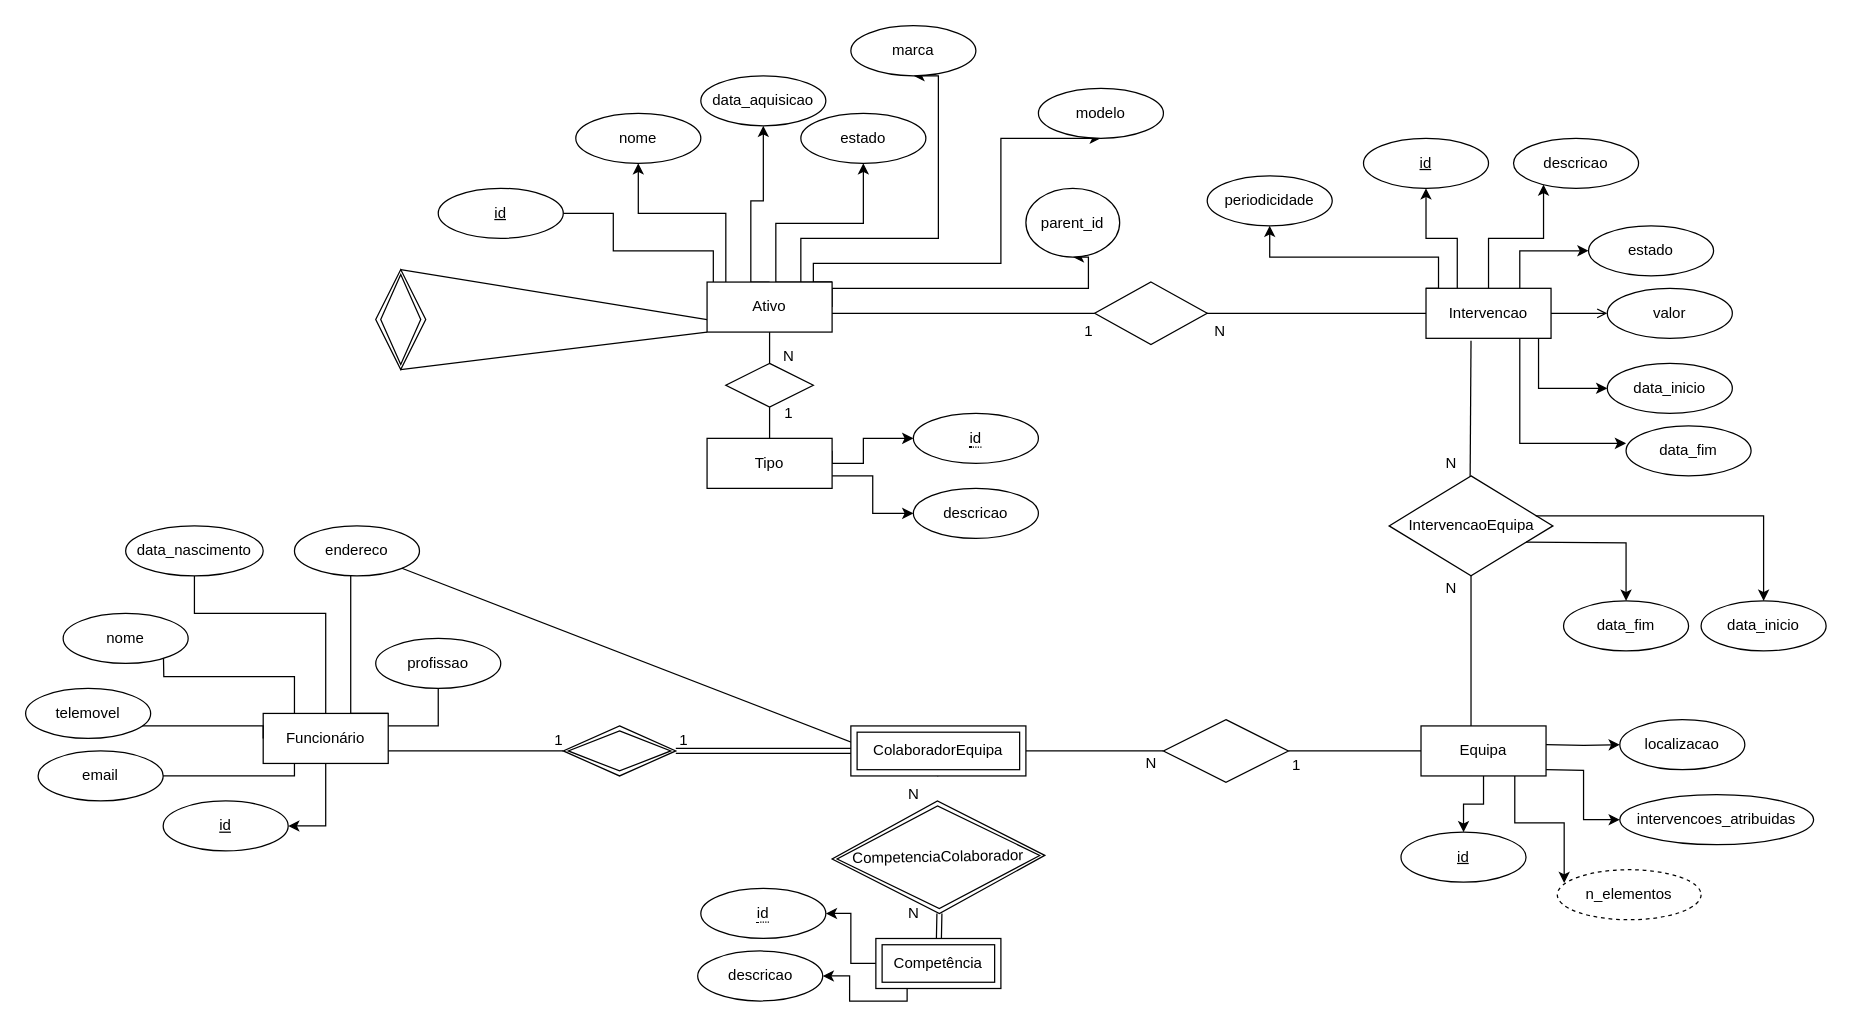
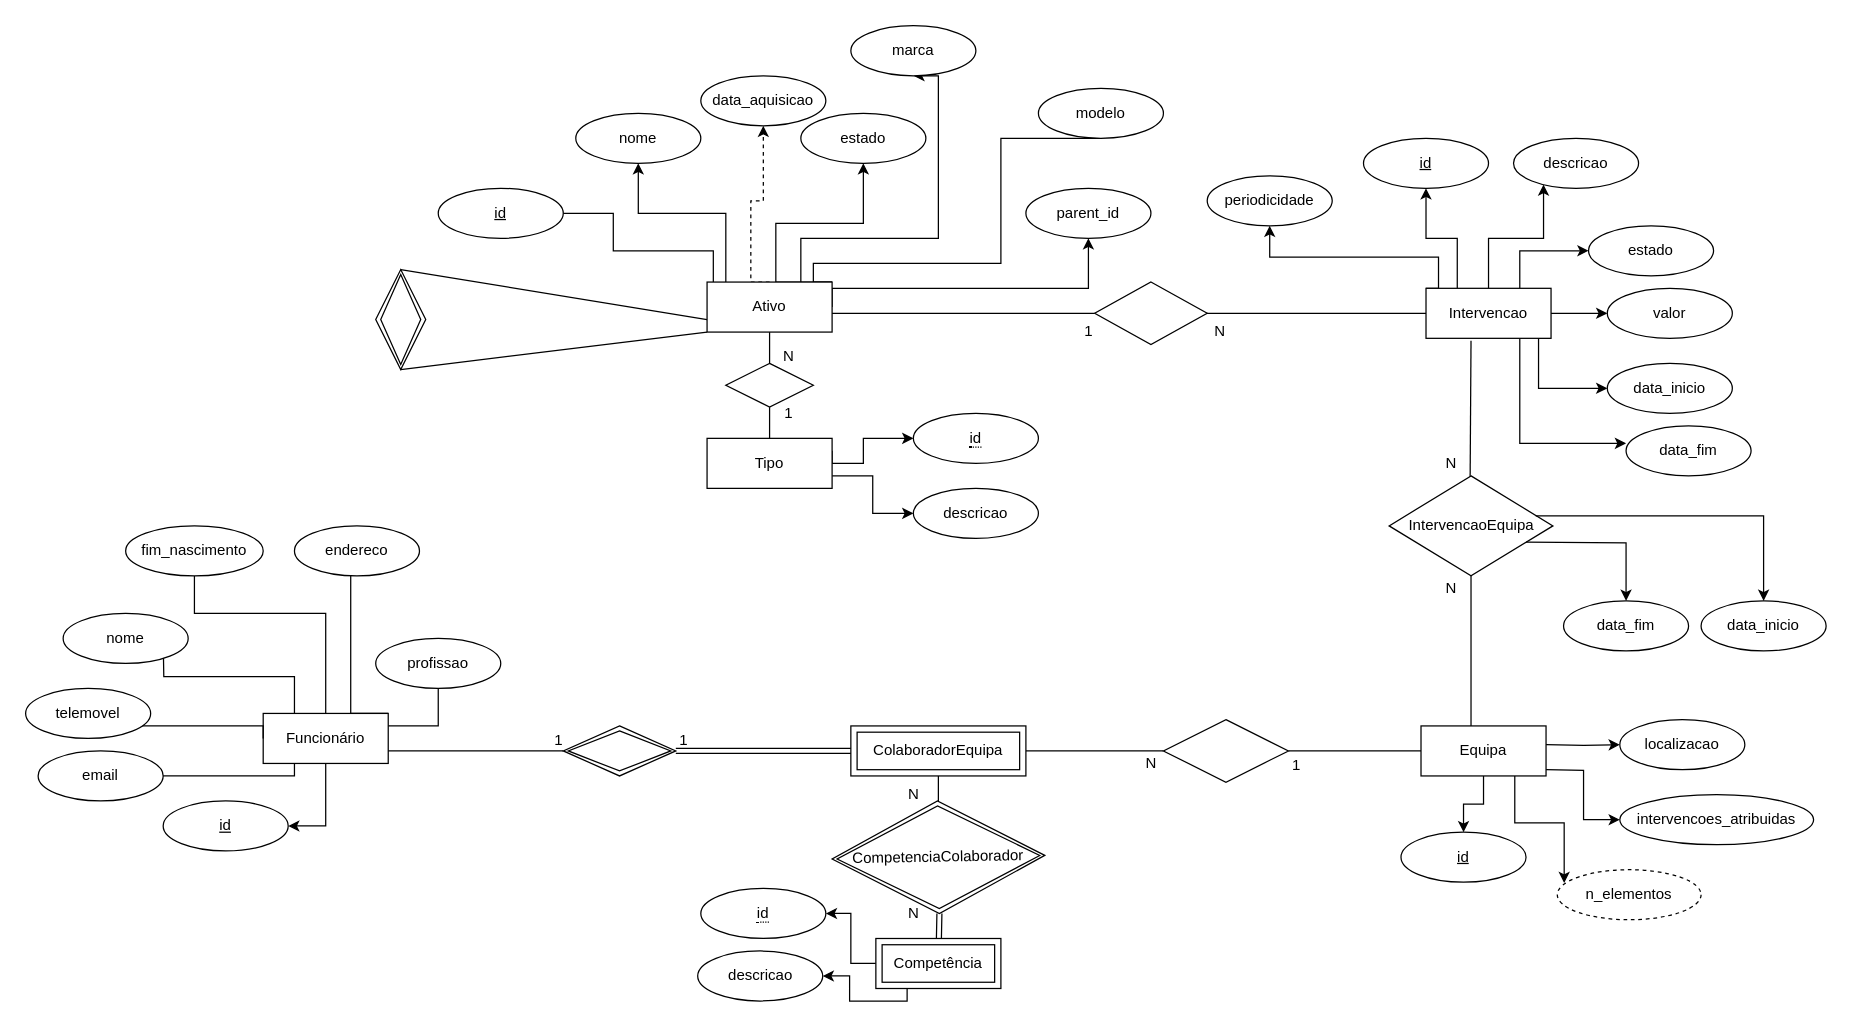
edge "Ativo" -> "modelo": arrowhead classic -> none
edge "Ativo" -> "data_aquisicao": style solid -> dashed
node "parent_id": size 94x69 -> 125x50
edge "Intervencao" -> "valor": arrowhead open -> classic
node "data_nascimento": label "data_nascimento" -> "fim_nascimento"
edge "endereco" -- "ColaboradorEquipa": now "CompetenciaColaborador" -- "ColaboradorEquipa"
